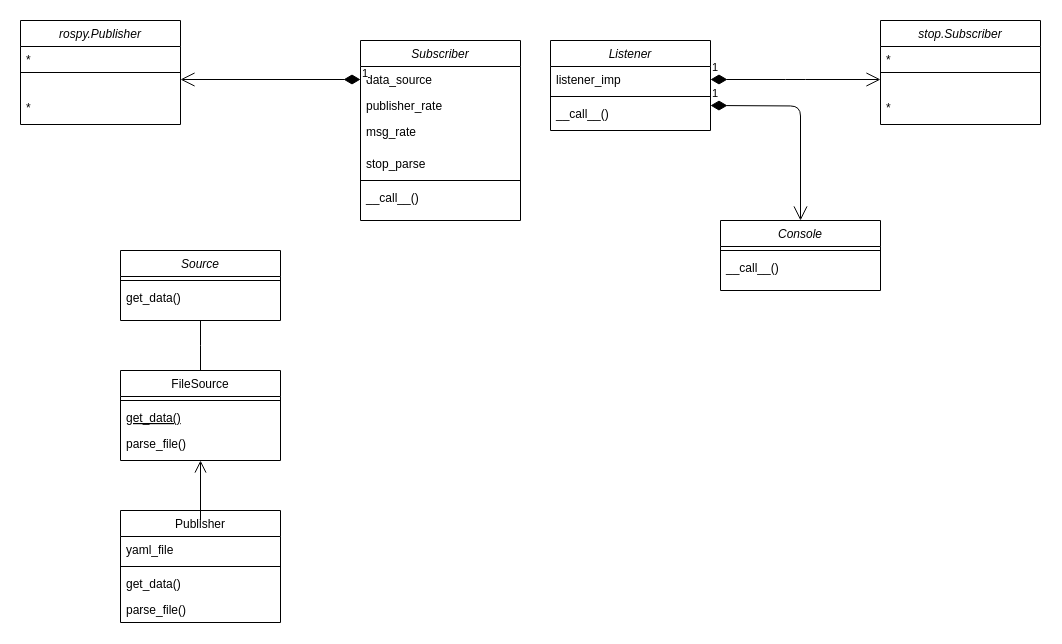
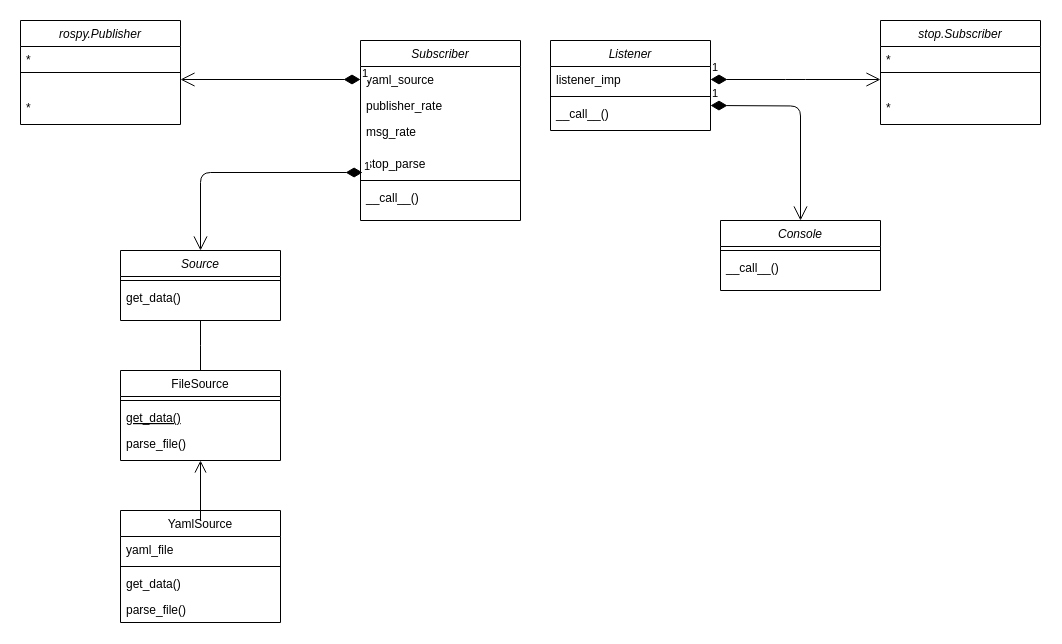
node "data_source": label "data_source" -> "yaml_source"
edge "stop_parse" -- "Source": added, label "1"
node "Publisher": label "Publisher" -> "YamlSource"
